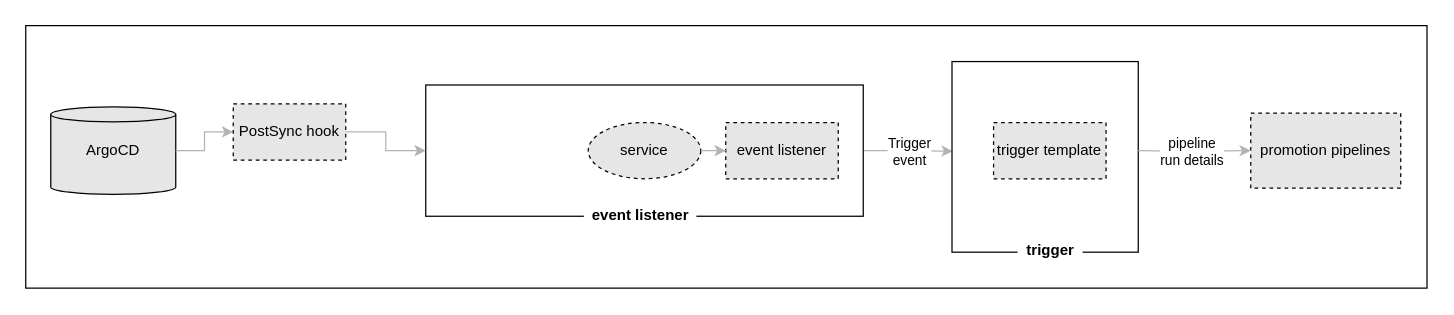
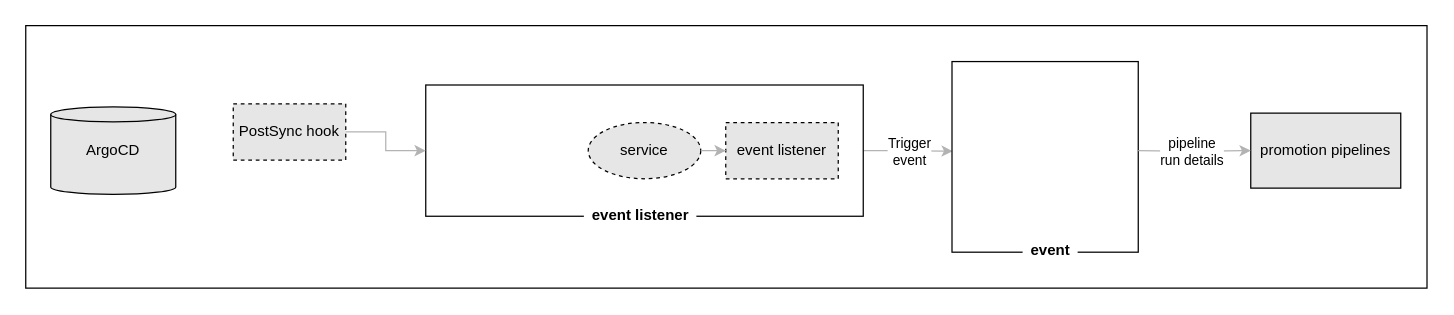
edge "ArgoCD" -> "PostSync hook": removed
node "trigger template": removed
node "promotion pipelines": style dashed -> solid
node "trigger": label "trigger" -> "event"
